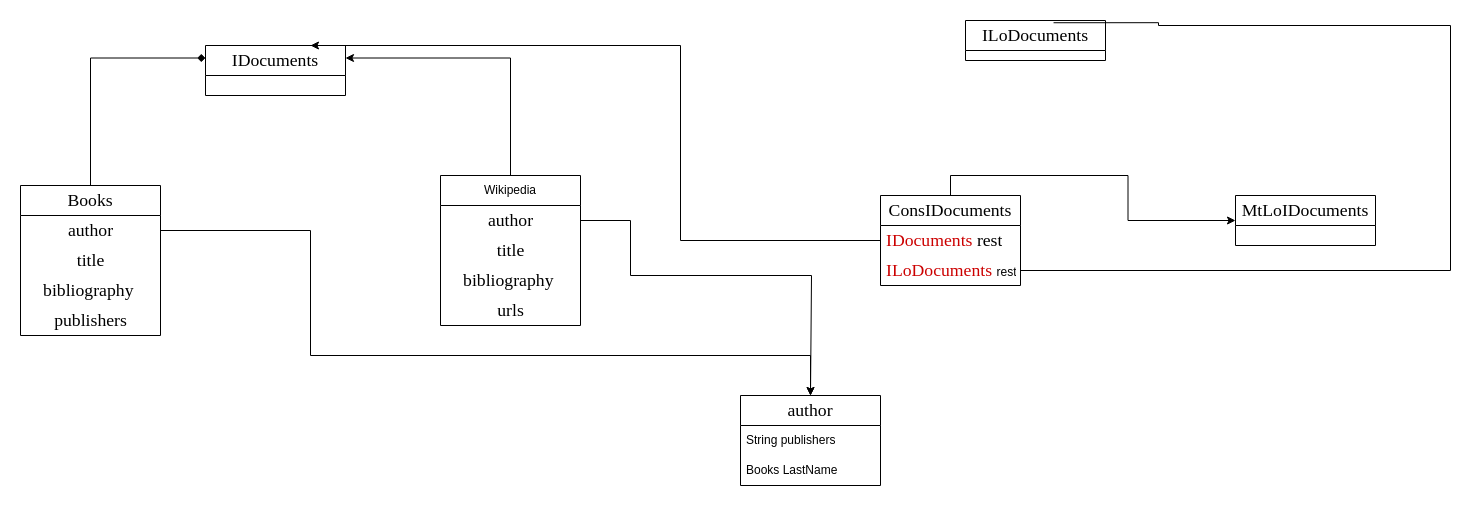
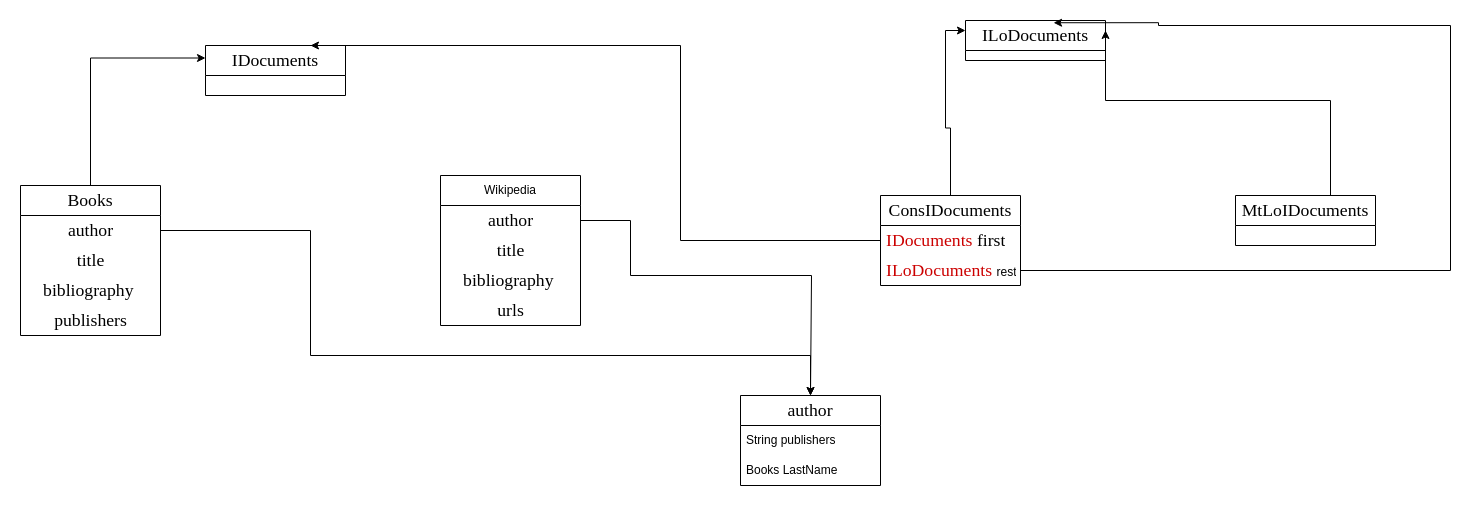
edge "ILoDocuments" -- "ILoDocuments rest": arrowhead none -> classic
edge "Books" -> "IDocuments": arrowhead diamond -> classic
edge "Wikipedia" -> "IDocuments": removed
edge "MtLoIDocuments" -> "ILoDocuments": added
edge "ConsIDocuments" -> "MtLoIDocuments": now "ConsIDocuments" -> "ILoDocuments"
node "IDocuments rest": label "IDocuments rest" -> "IDocuments first"
